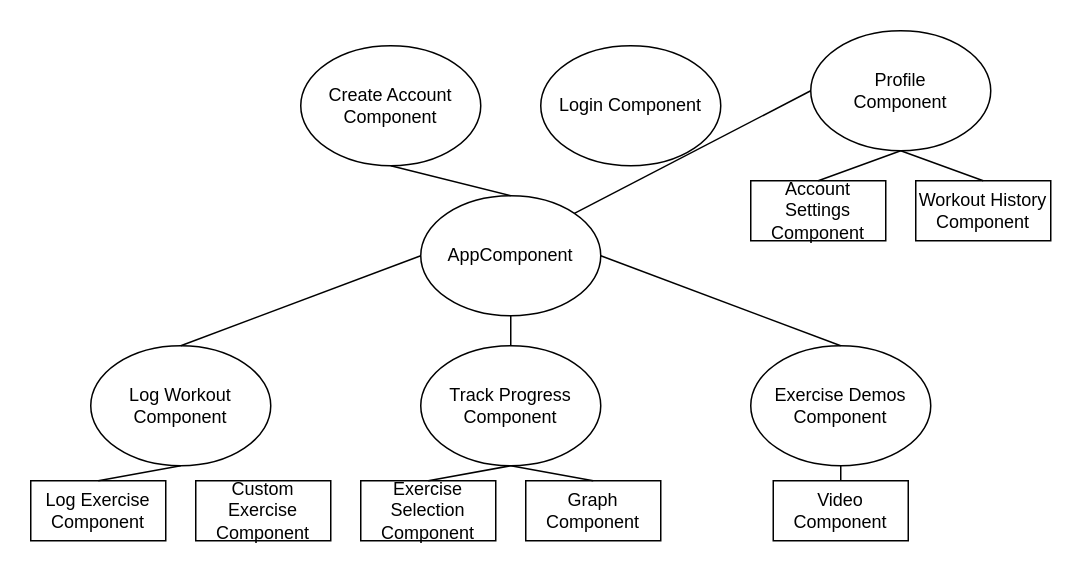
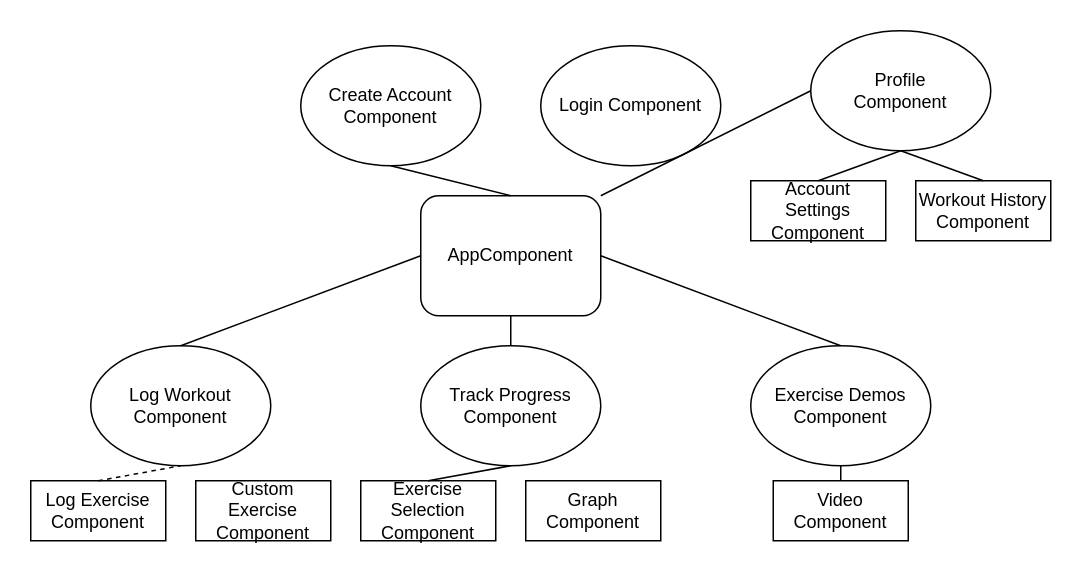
node "AppComponent": shape ellipse -> rounded rectangle
edge "Log Workout Component" -- "Log Exercise Component": style solid -> dashed
edge "Track Progress Component" -- "Graph Component": removed
